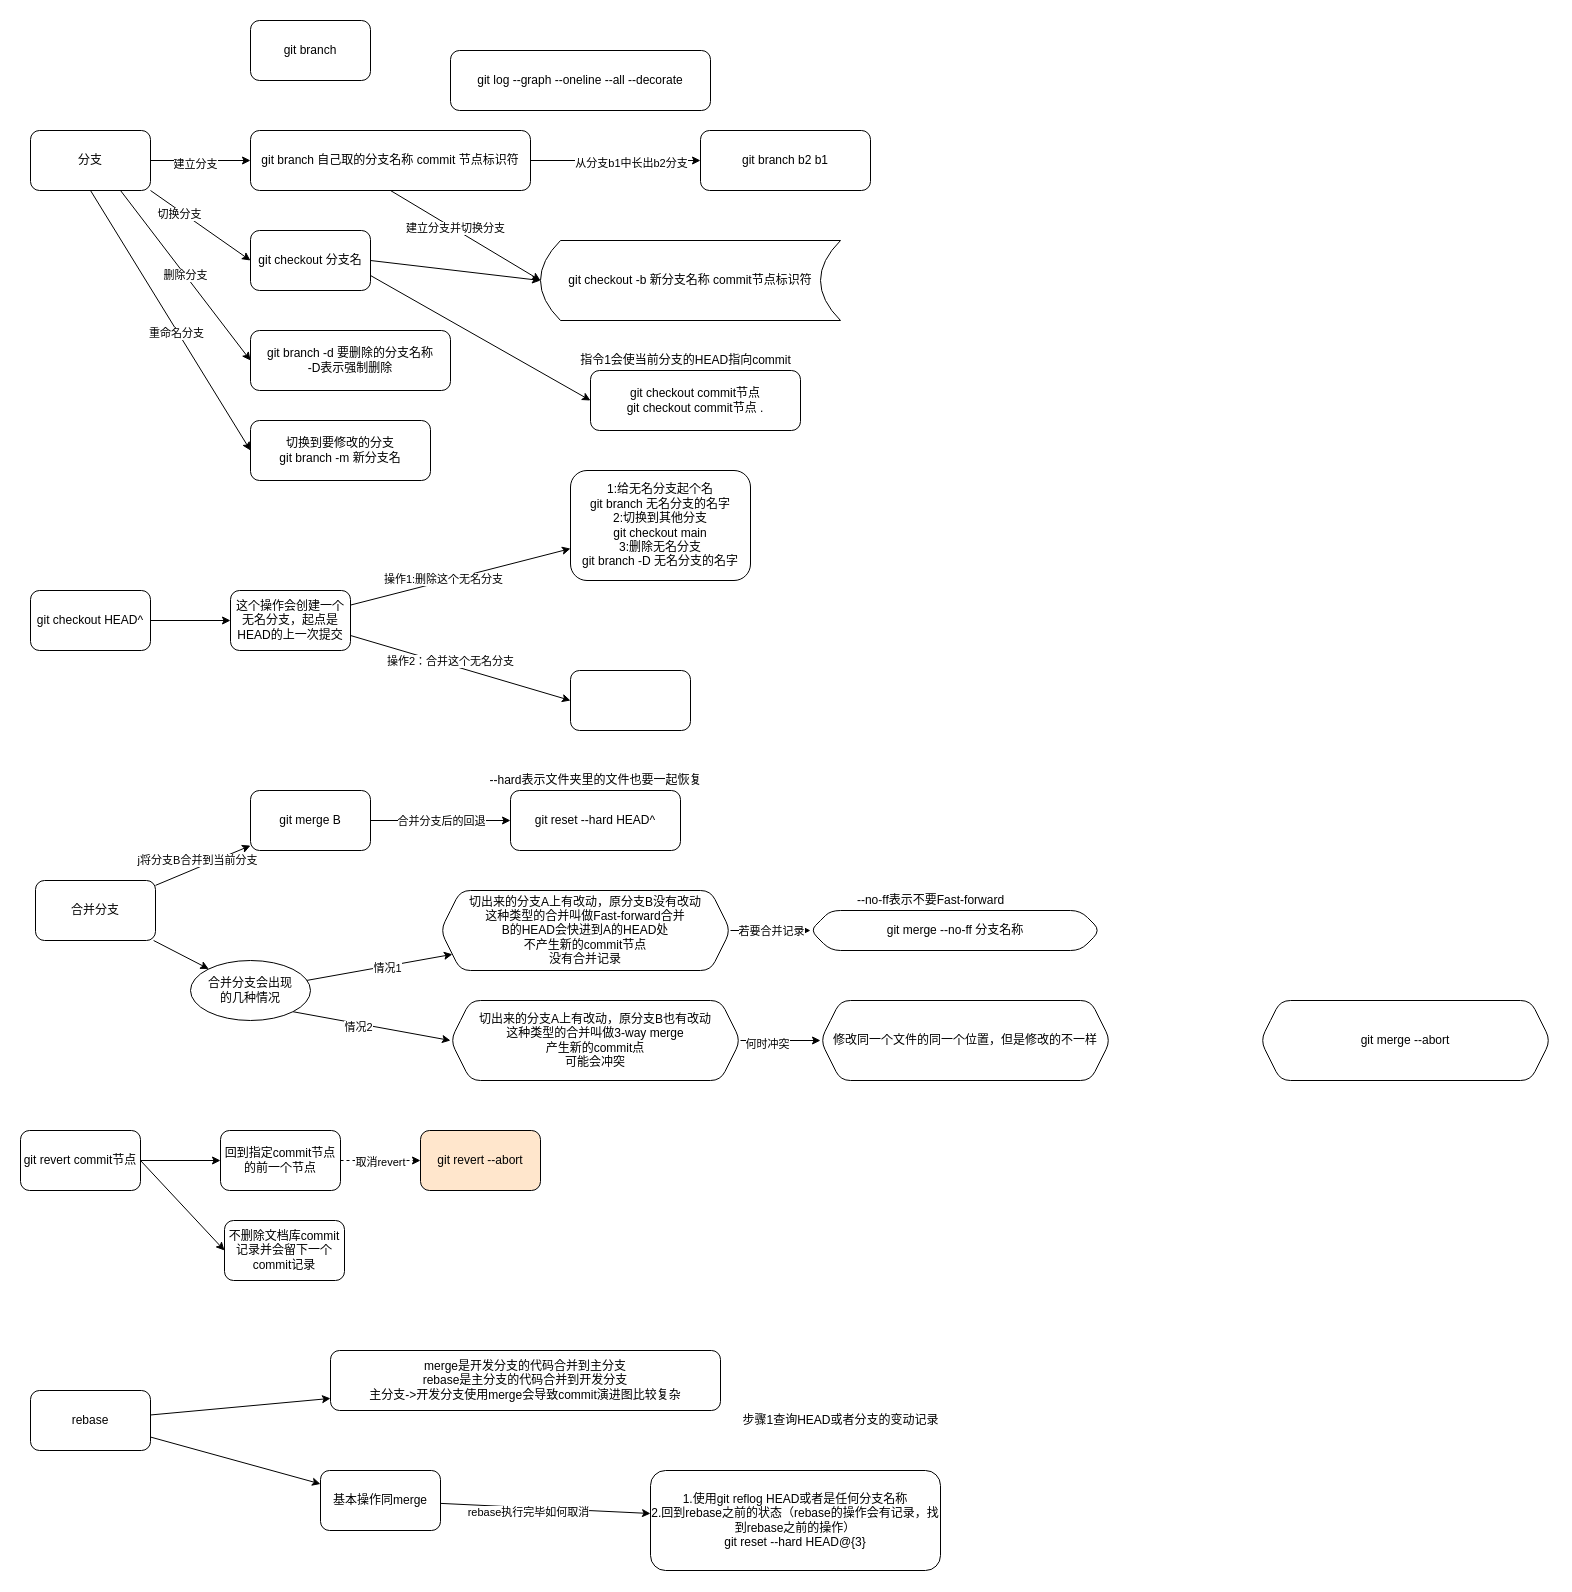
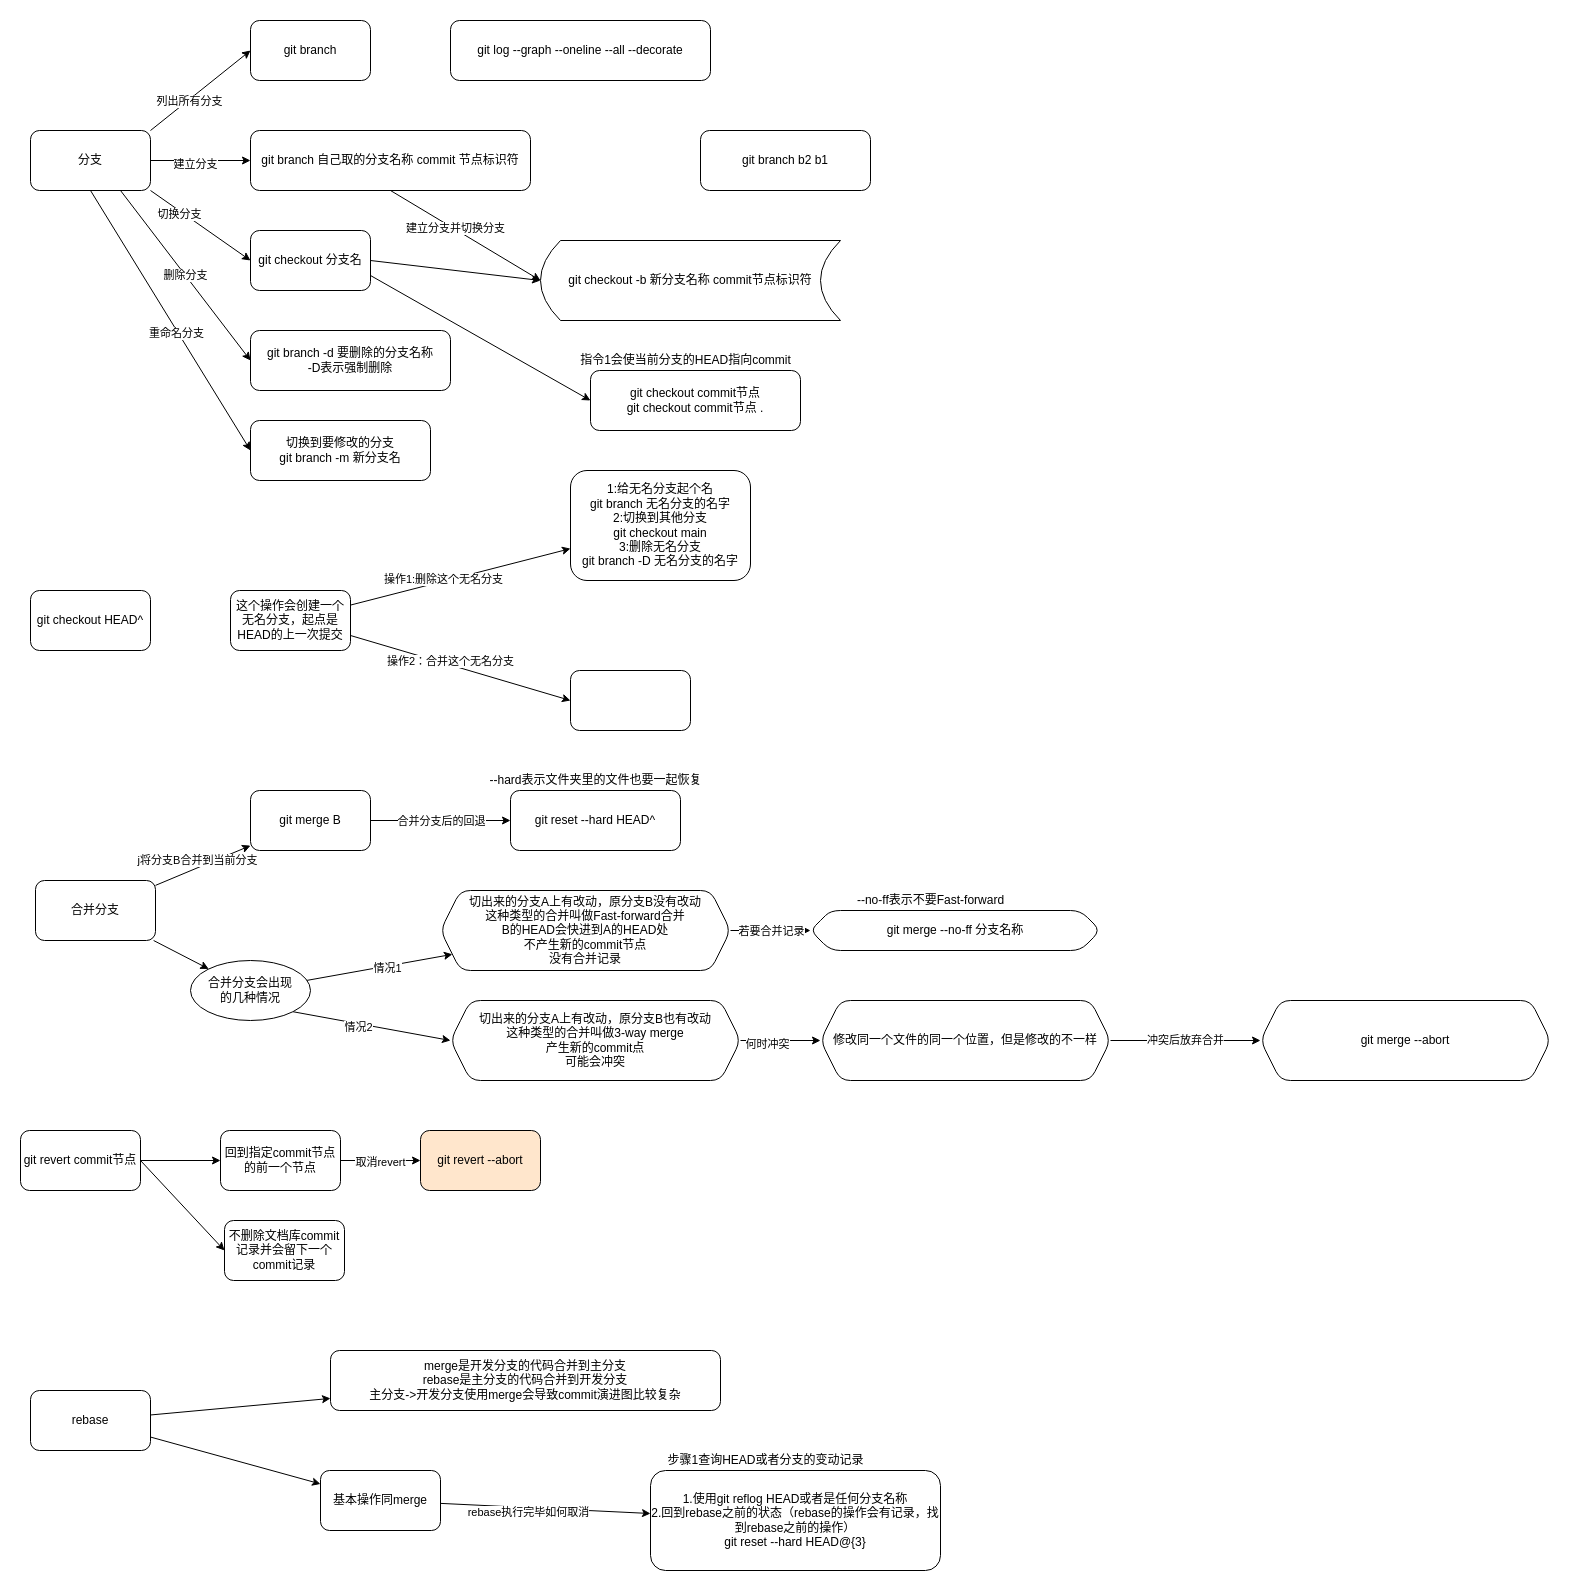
node "git log --graph --oneline --all --decorate": moved (581, 81) -> (581, 51)
edge "分支" -> "git branch": added, label "列出所有分支"
edge "git branch 自己取的分支名称 commit 节点标识符" -> "git branch b2 b1": removed, label "从分支b1中长出b2分支"
edge "git checkout HEAD^" -> "这个操作会创建一个无名分支，起点是HEAD的上一次提交": removed
edge "修改同一个文件的同一个位置，但是修改的不一样" -> "git merge --abort": added, label "冲突后放弃合并"
edge "回到指定commit节点的前一个节点" -> "git revert --abort": style dashed -> solid
node "步骤1查询HEAD或者分支的变动记录": moved (841, 1421) -> (766, 1461)
